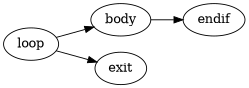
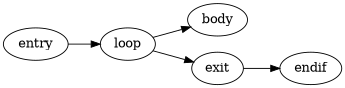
edge "body" -> "endif": now "exit" -> "endif"
node "entry": added
